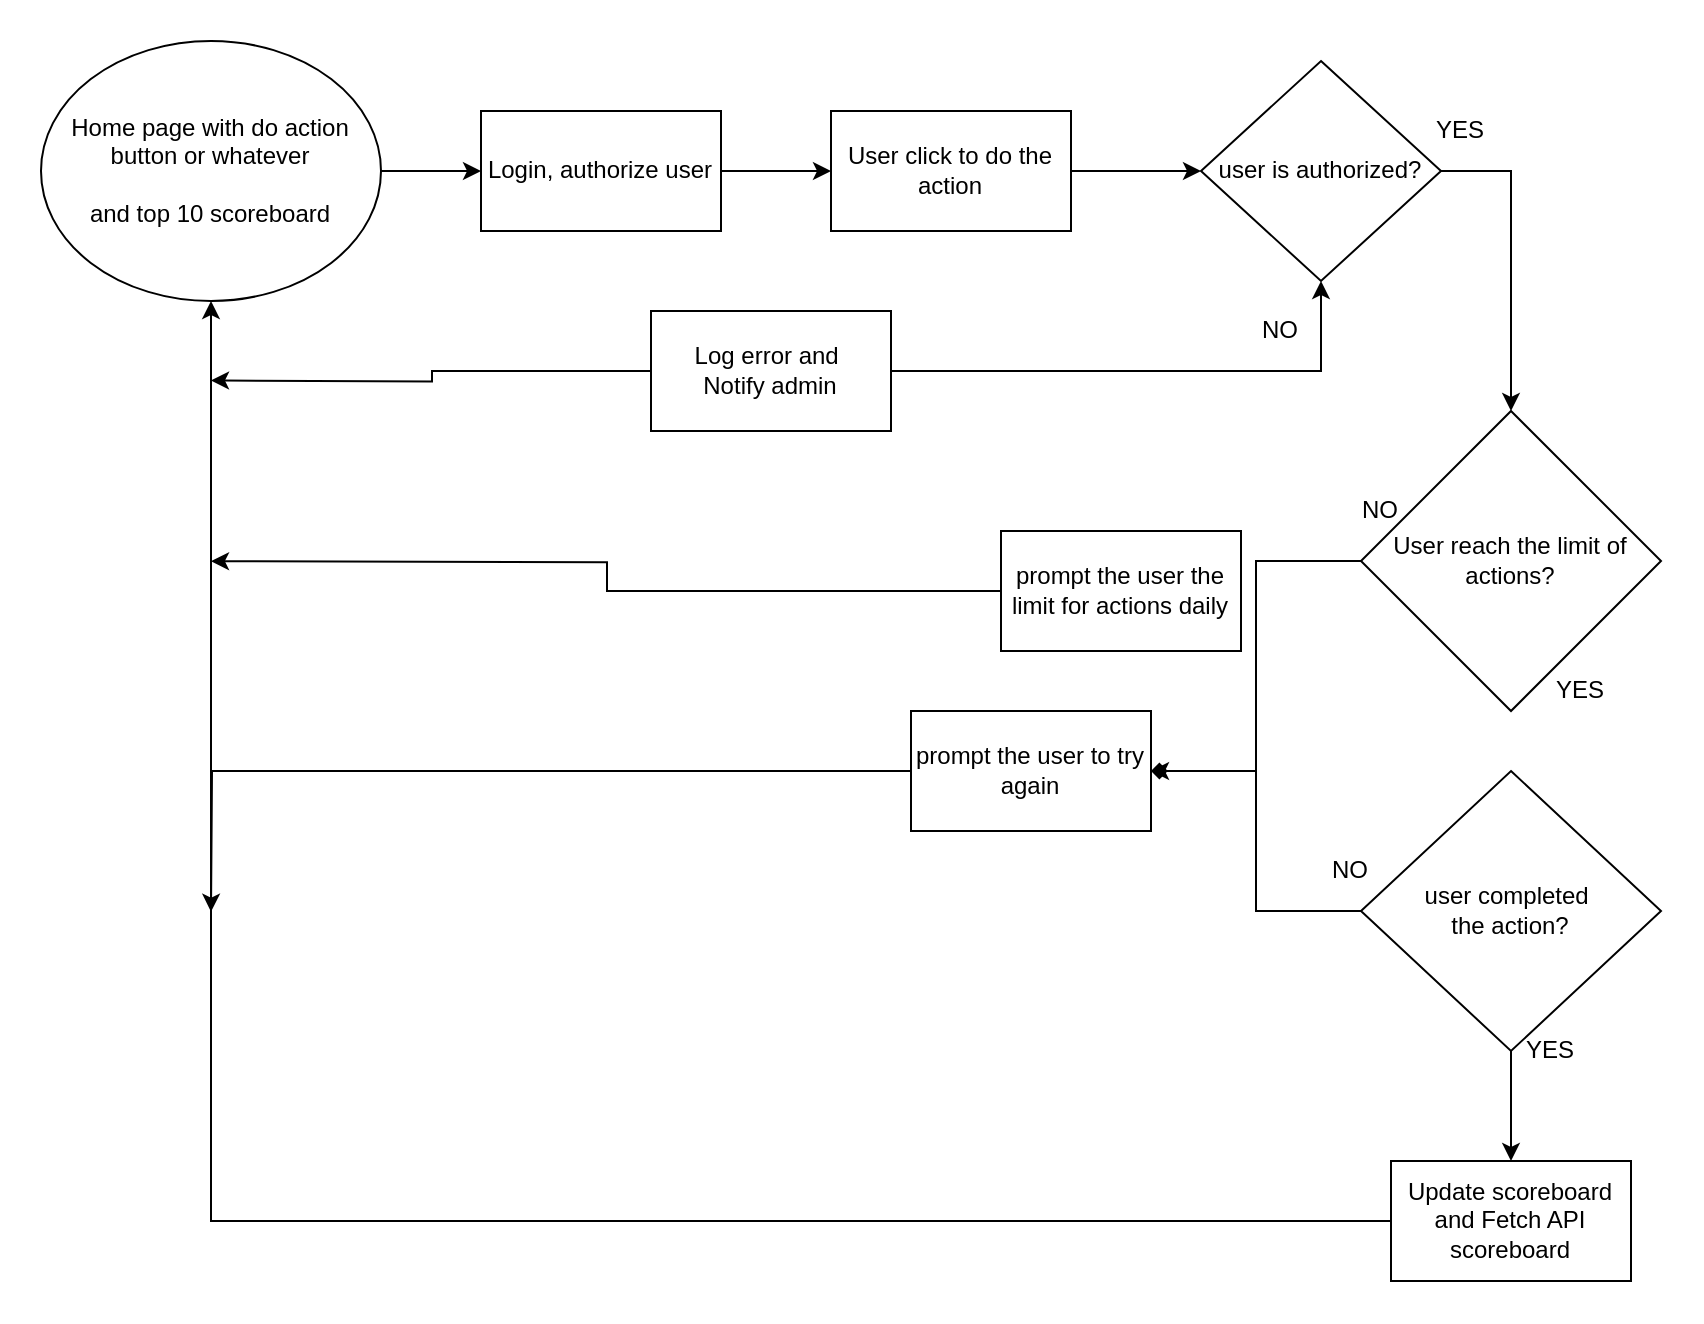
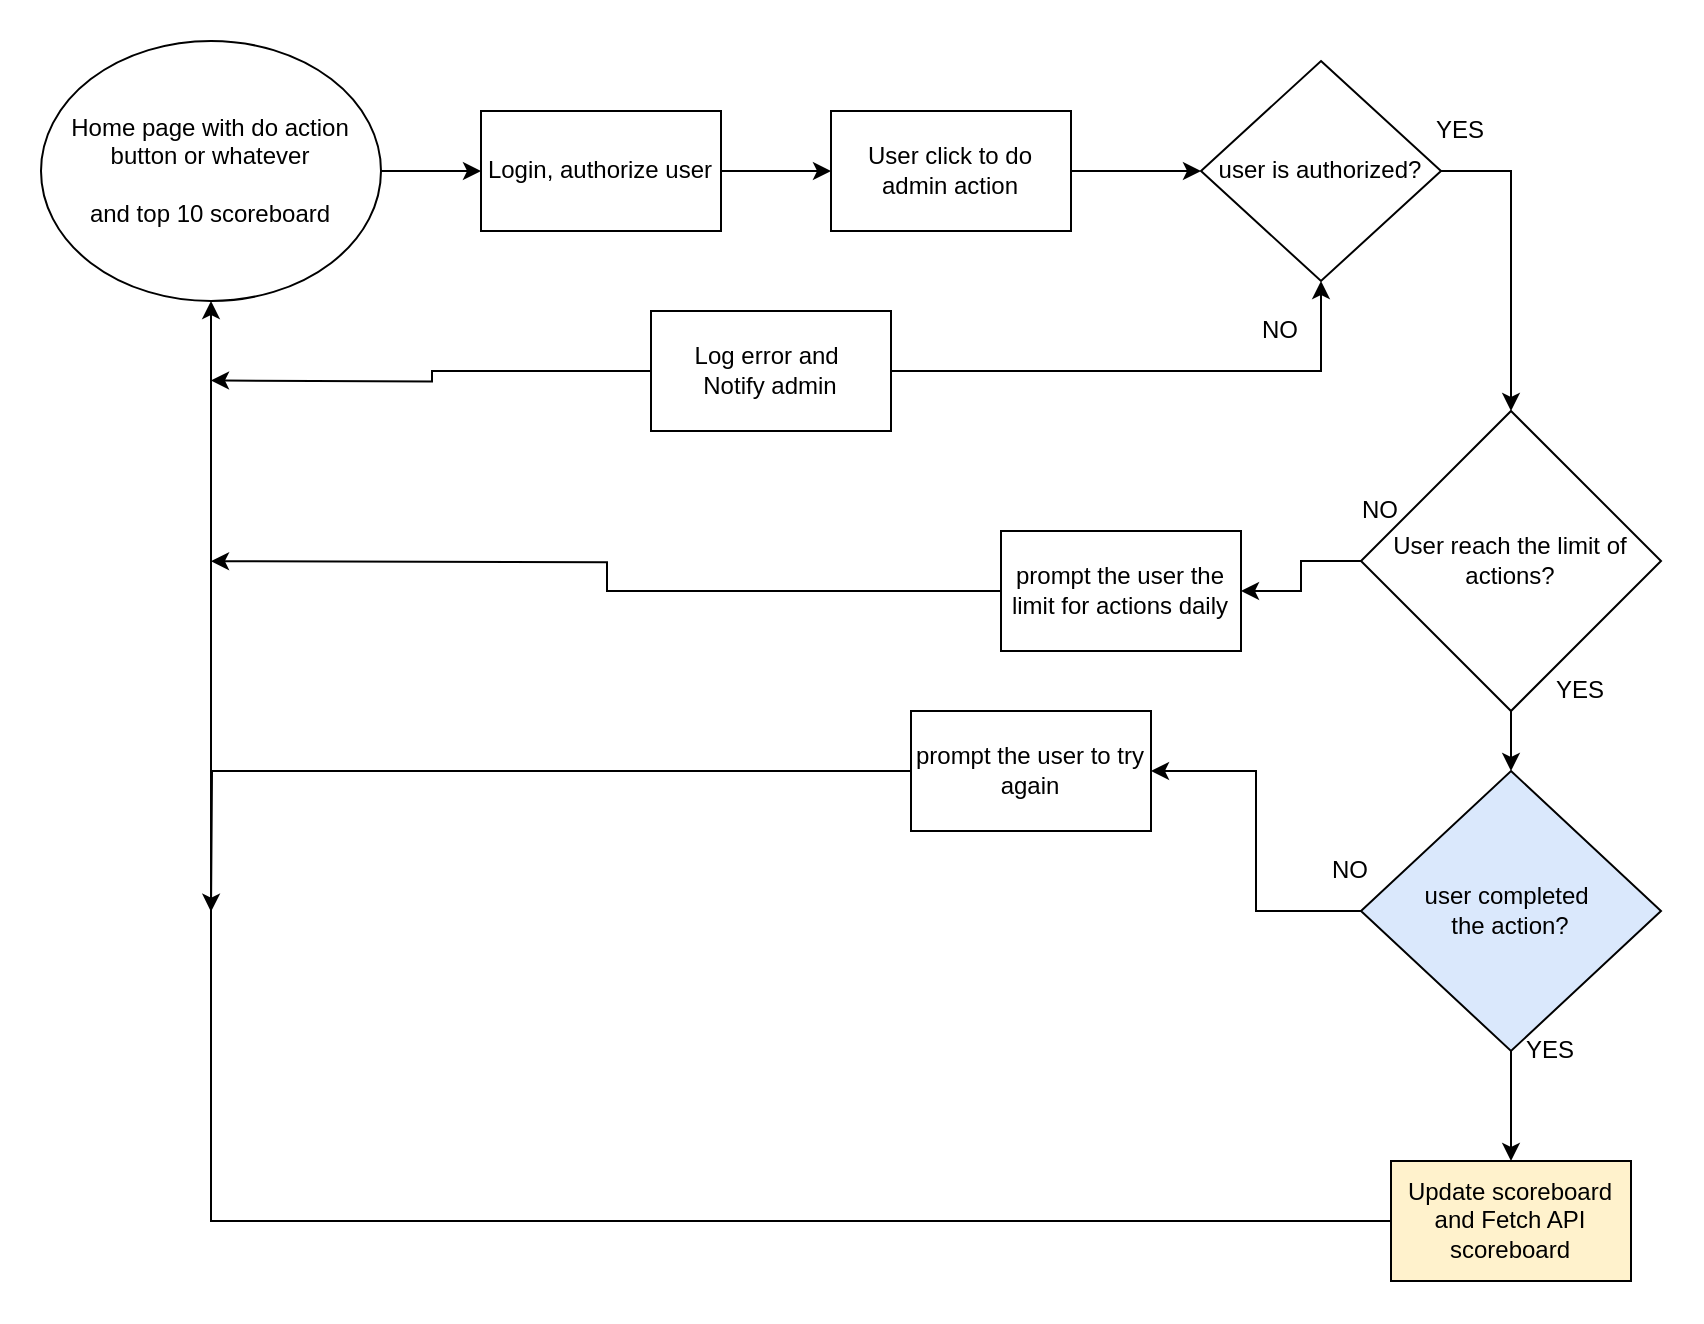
node "User click to do the action": label "User click to do the action" -> "User click to do admin action"
edge "User reach the limit of actions?" -> "prompt the user the limit for actions daily": added
edge "User reach the limit of actions?" -> "prompt the user to try again": now "User reach the limit of actions?" -> "user completed the action?"
edge "user completed the action?" -> "prompt the user to try again": arrowhead diamond -> classic
node "user completed the action?": fillcolor #ffffff -> #dae8fc
node "Update scoreboard and Fetch API scoreboard": fillcolor #ffffff -> #fff2cc
